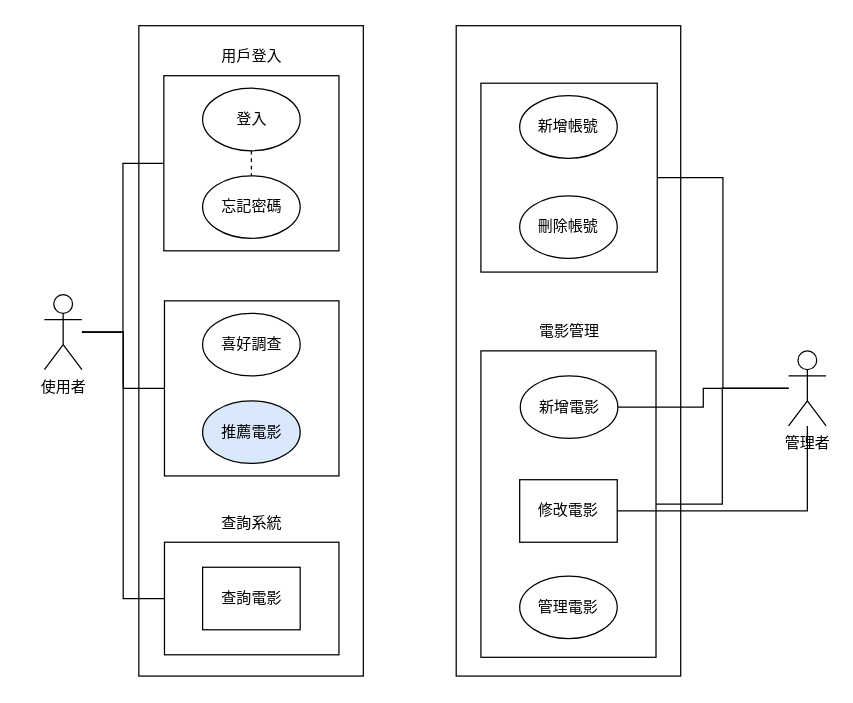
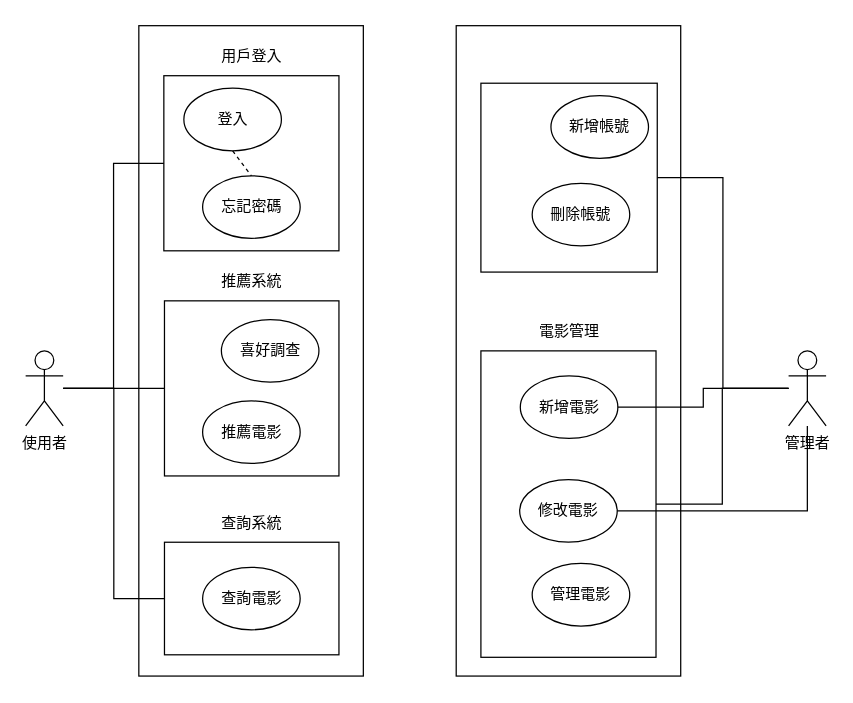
node "登入": moved (251, 119) -> (233, 119)
node "新增帳號": moved (568, 127) -> (599, 127)
node "刪除帳號": moved (568, 227) -> (581, 214)
node "推薦系統": added
node "使用者": moved (63, 332) -> (44, 388)
node "喜好調查": moved (251, 344) -> (270, 351)
node "推薦電影": fillcolor #dae8fc -> #ffffff
node "修改電影": shape rectangle -> ellipse
node "查詢電影": shape rectangle -> ellipse
node "管理電影": moved (568, 607) -> (581, 594)
